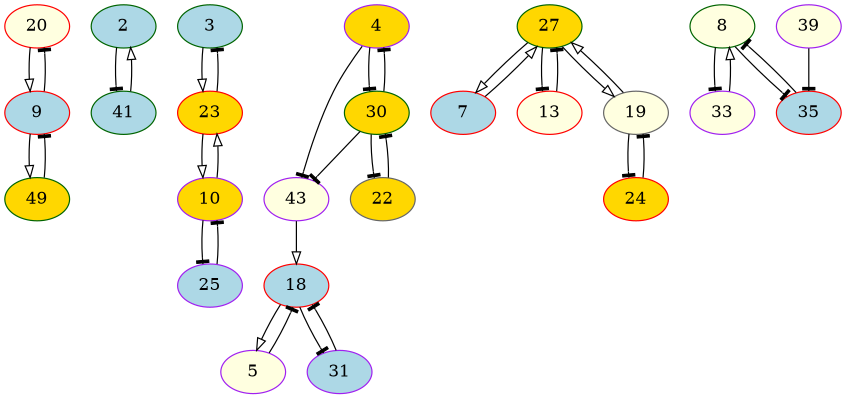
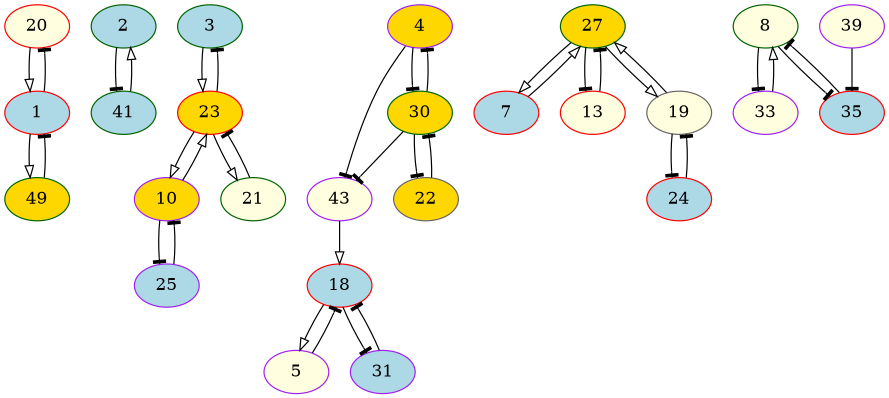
node "9": label "9" -> "1"
node "21": added
node "24": fillcolor gold -> lightblue
